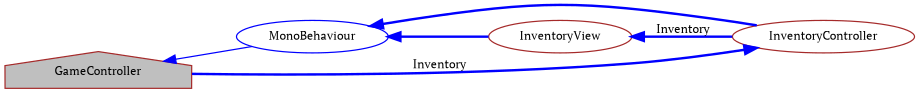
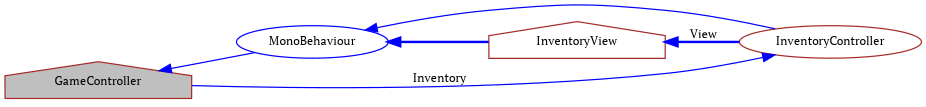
edge "InventoryController" -> "MonoBehaviour": style bold -> solid
edge "InventoryController" -> "InventoryView": label " Inventory" -> " View"
node "InventoryView": shape ellipse -> house
edge "GameController" -> "InventoryController": style bold -> solid
